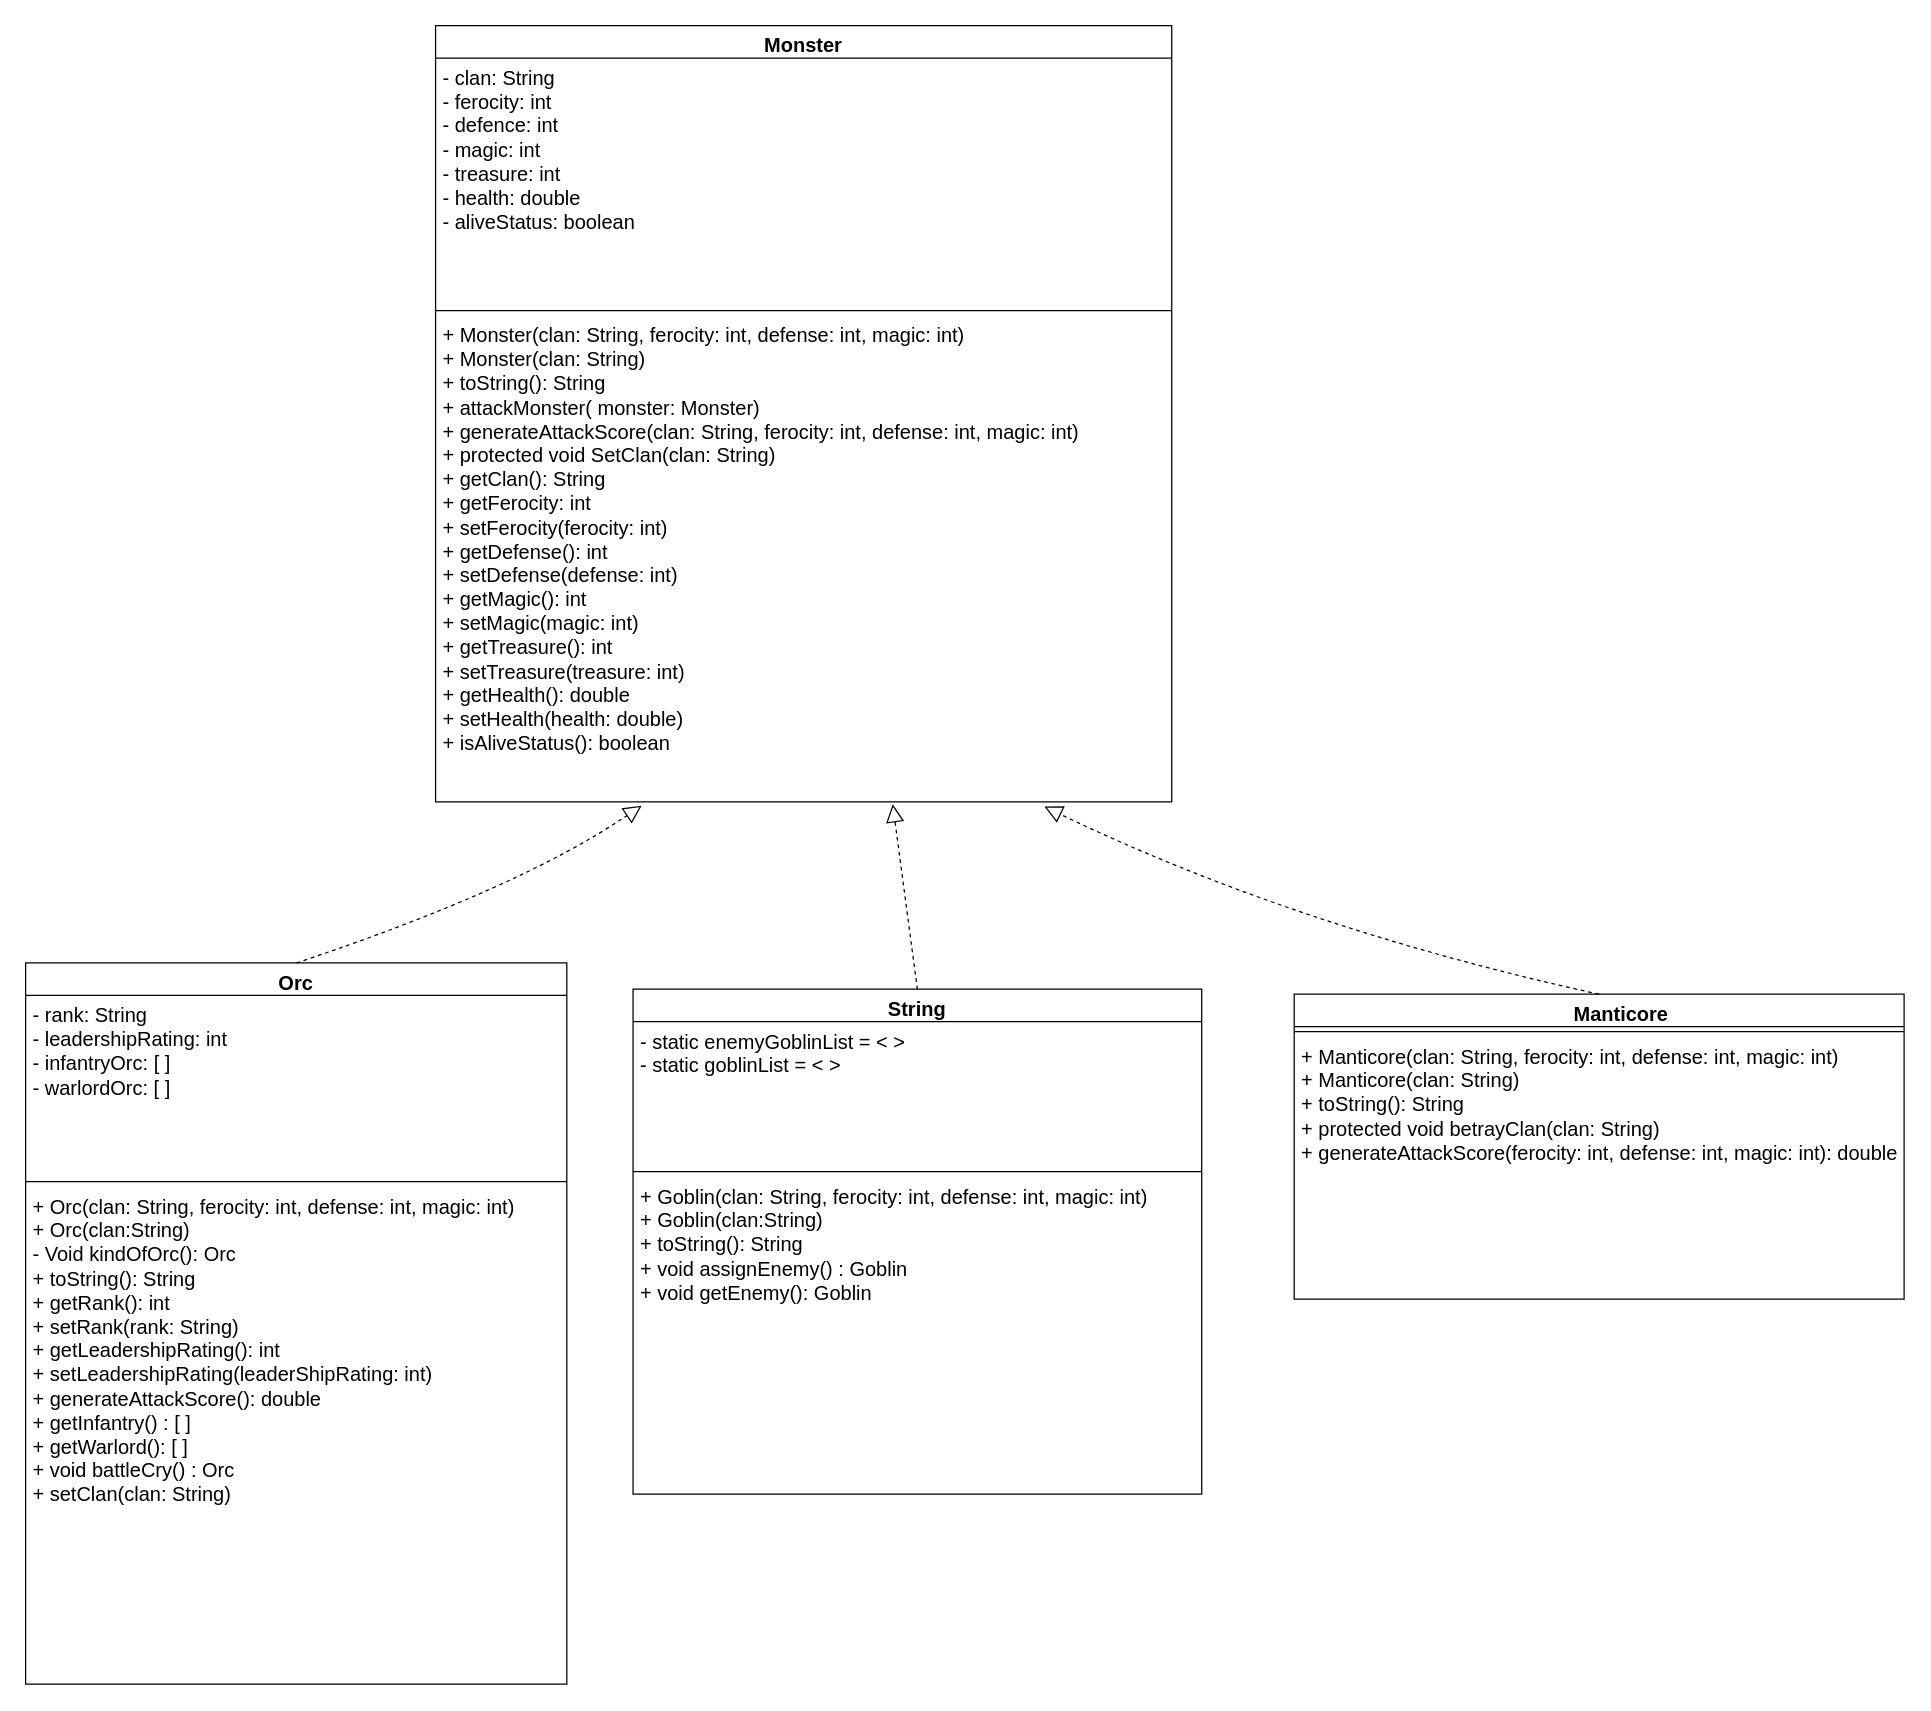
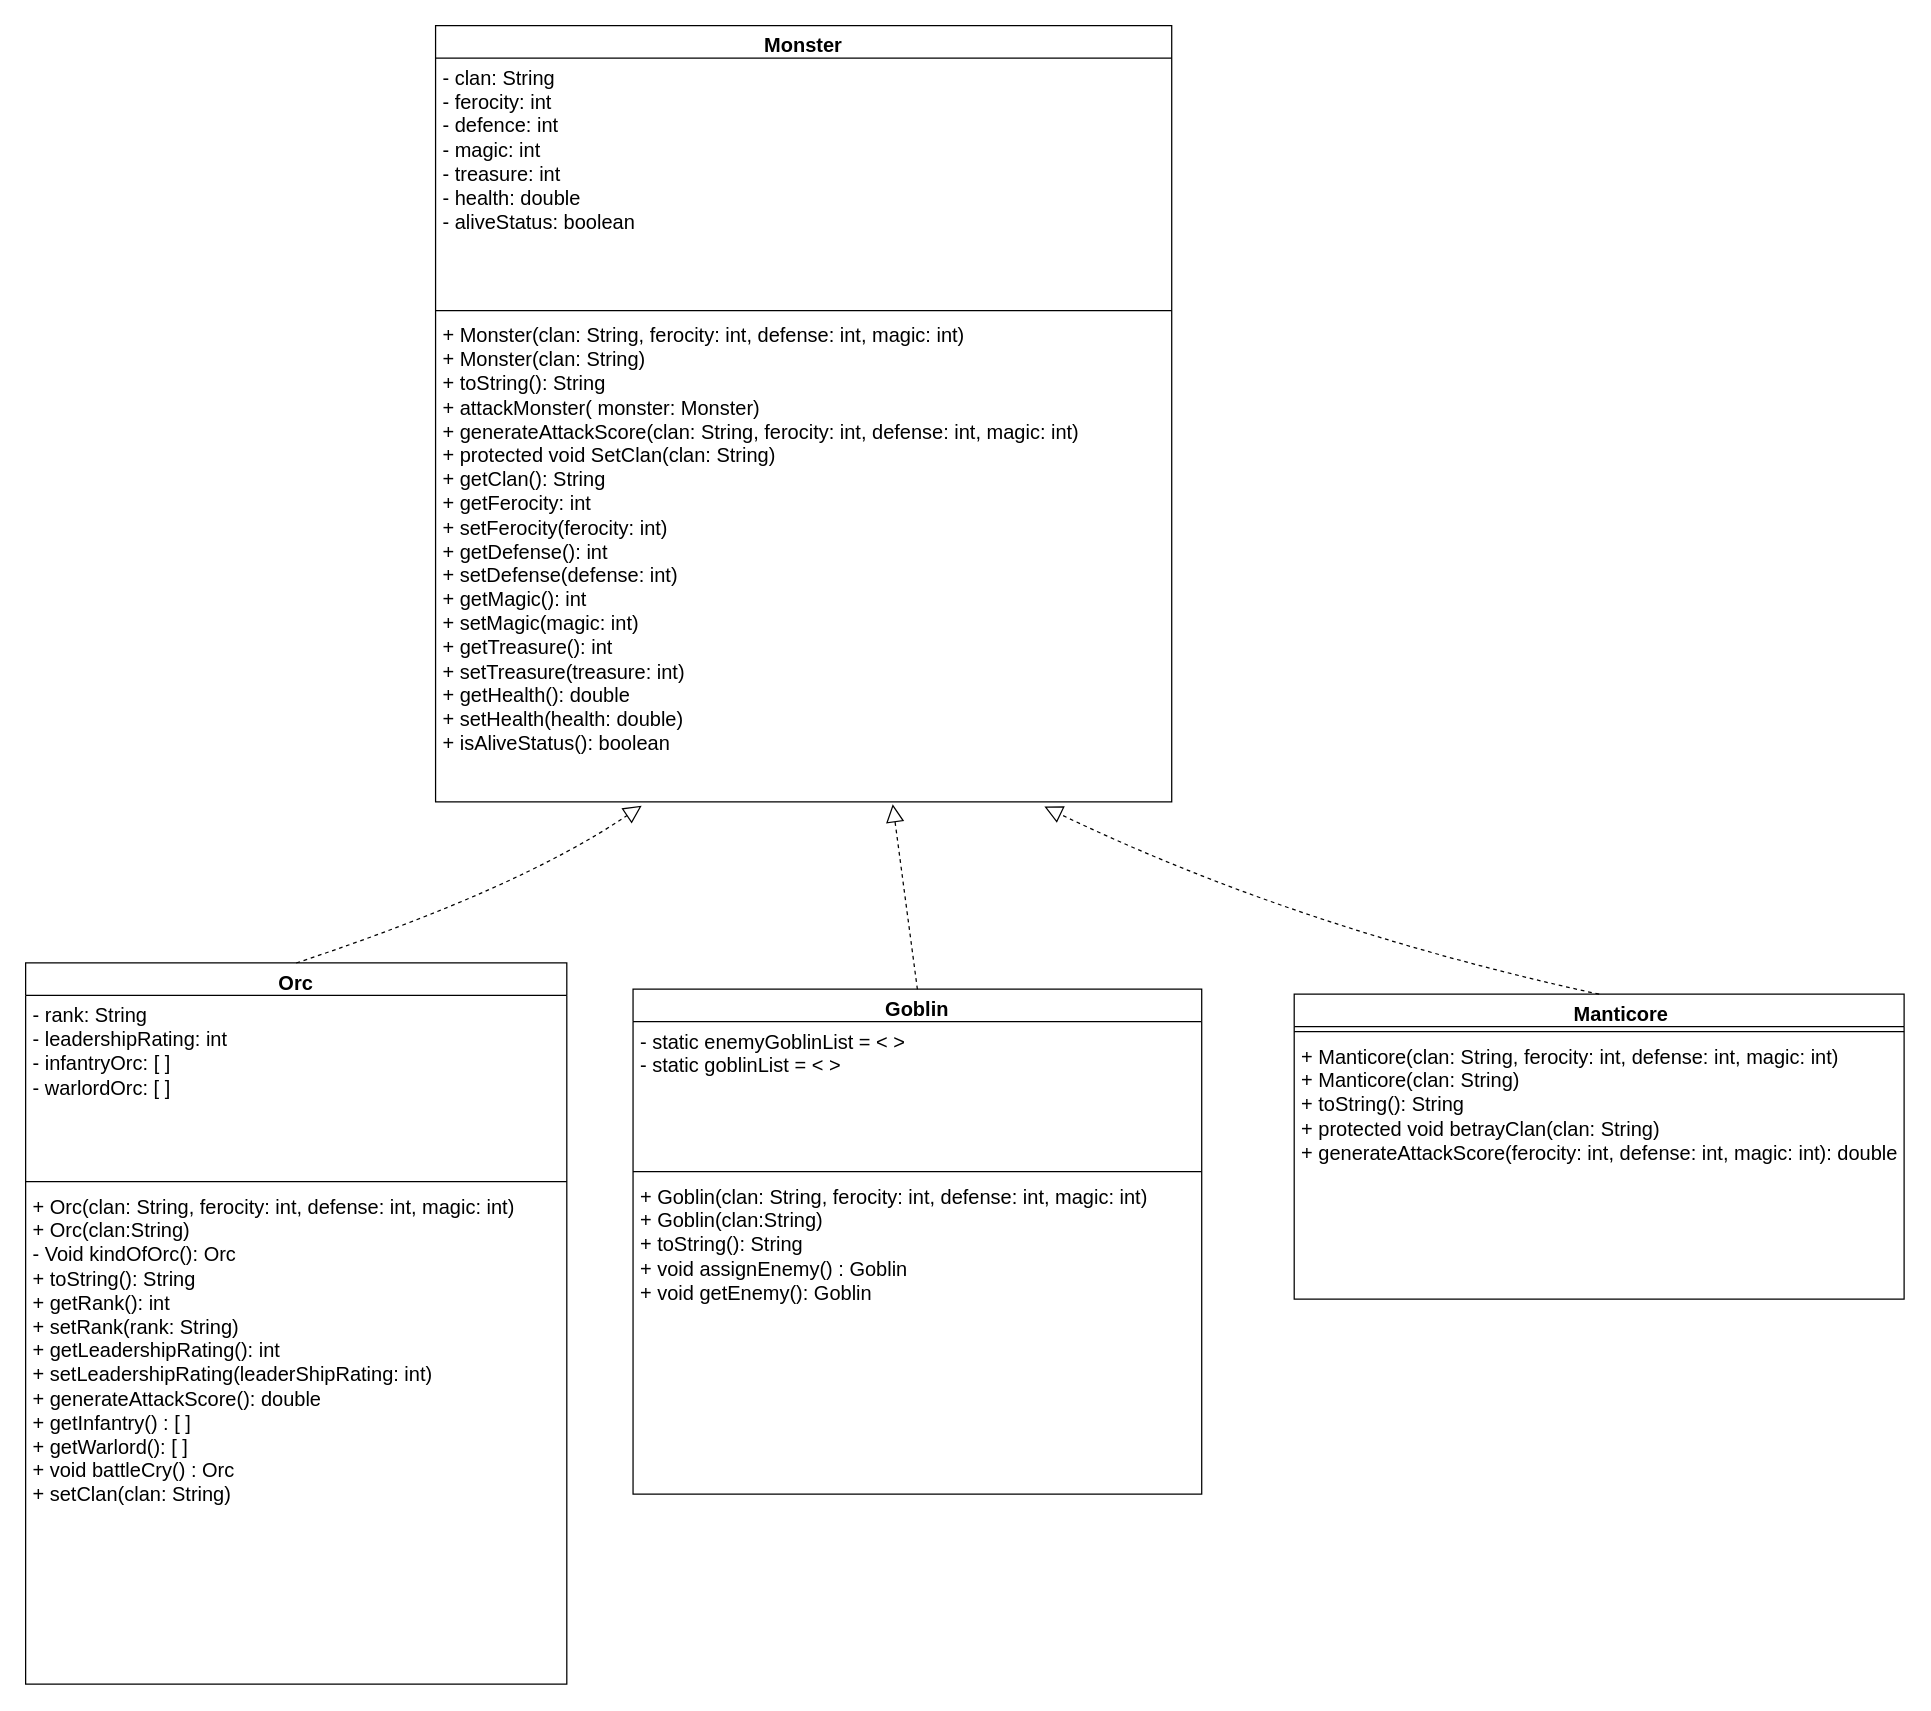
node "String": label "String" -> "Goblin"
